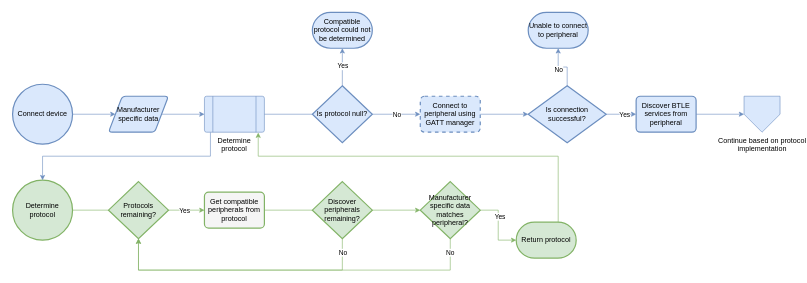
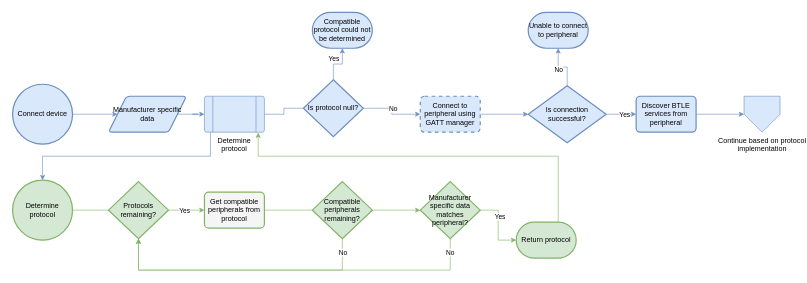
node "Manufacturer specific data": size 60x36 -> 78x36
node "Is protocol null?": moved (342, 114) -> (333, 108)
node "Discover peripherals remaining?": label "Discover peripherals remaining?" -> "Compatible peripherals remaining?"
